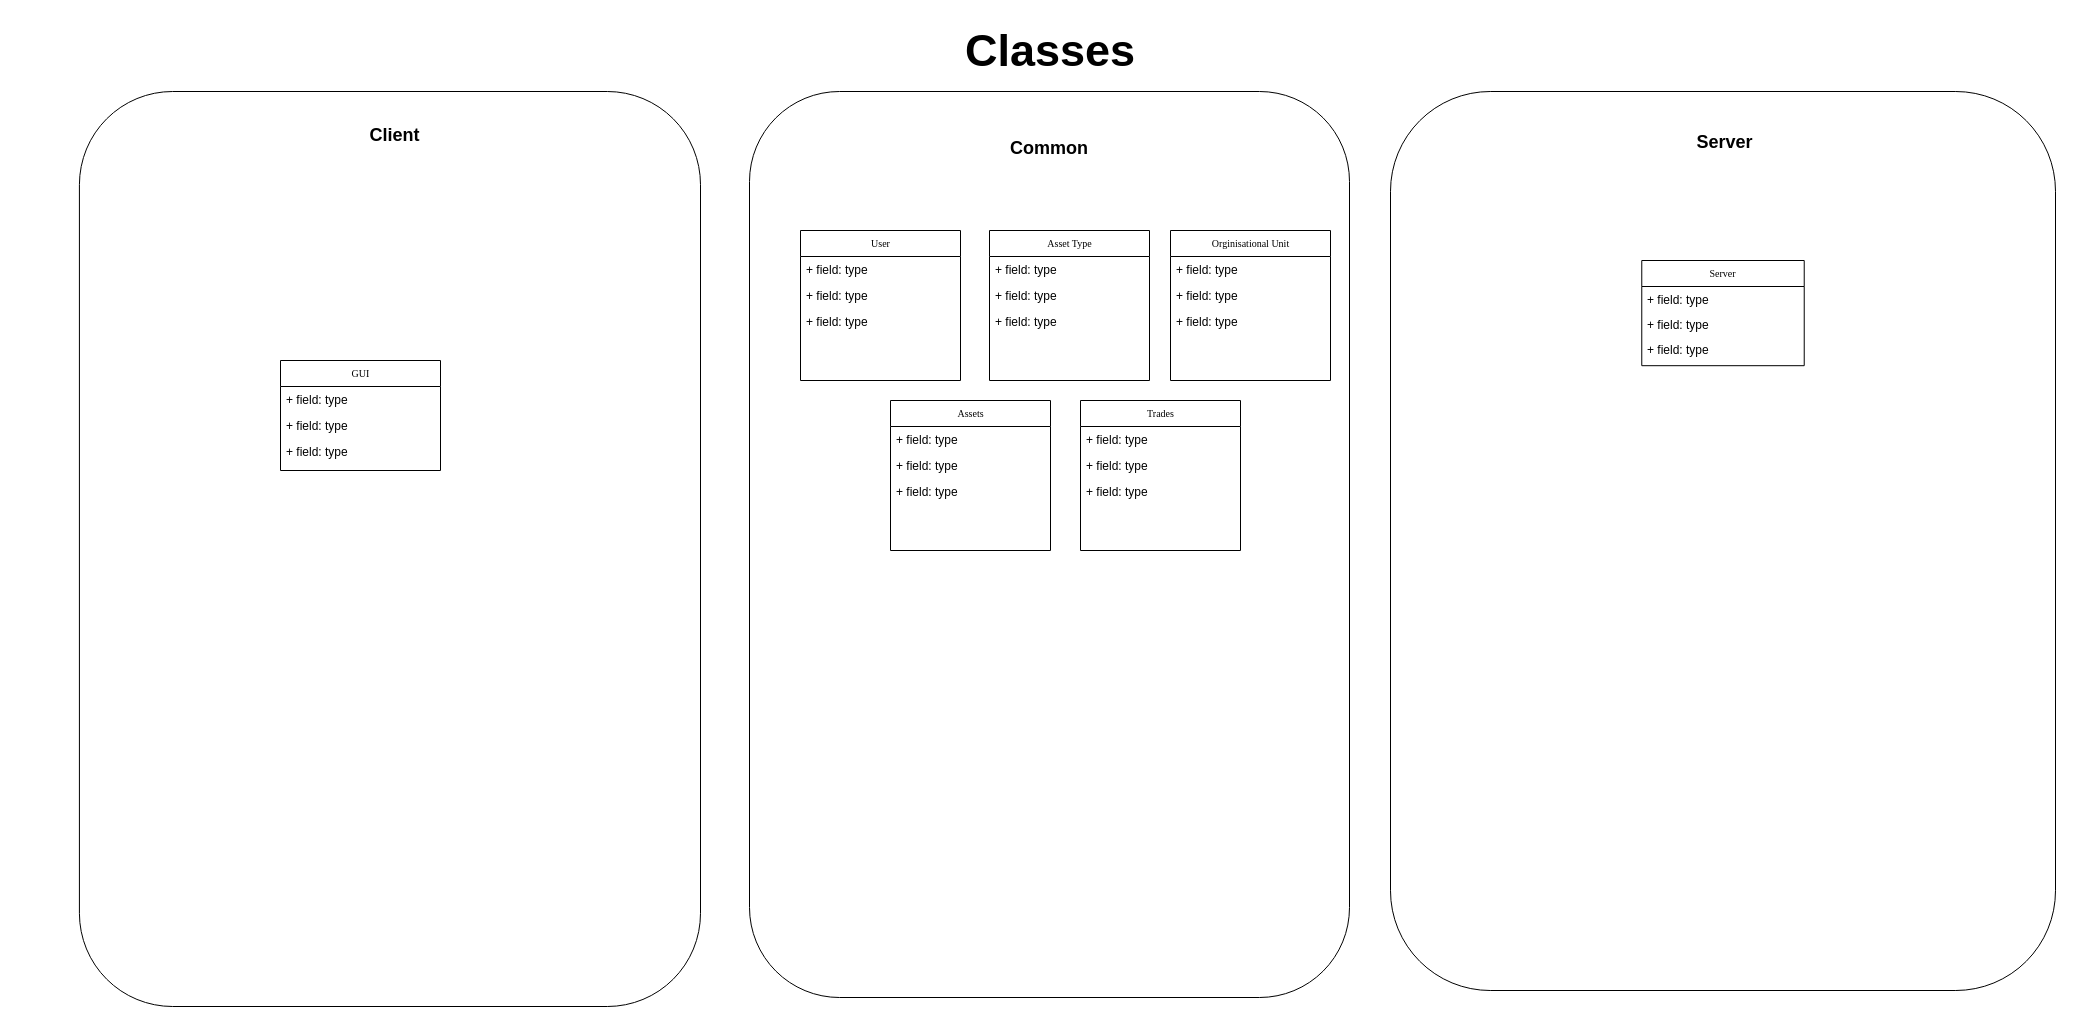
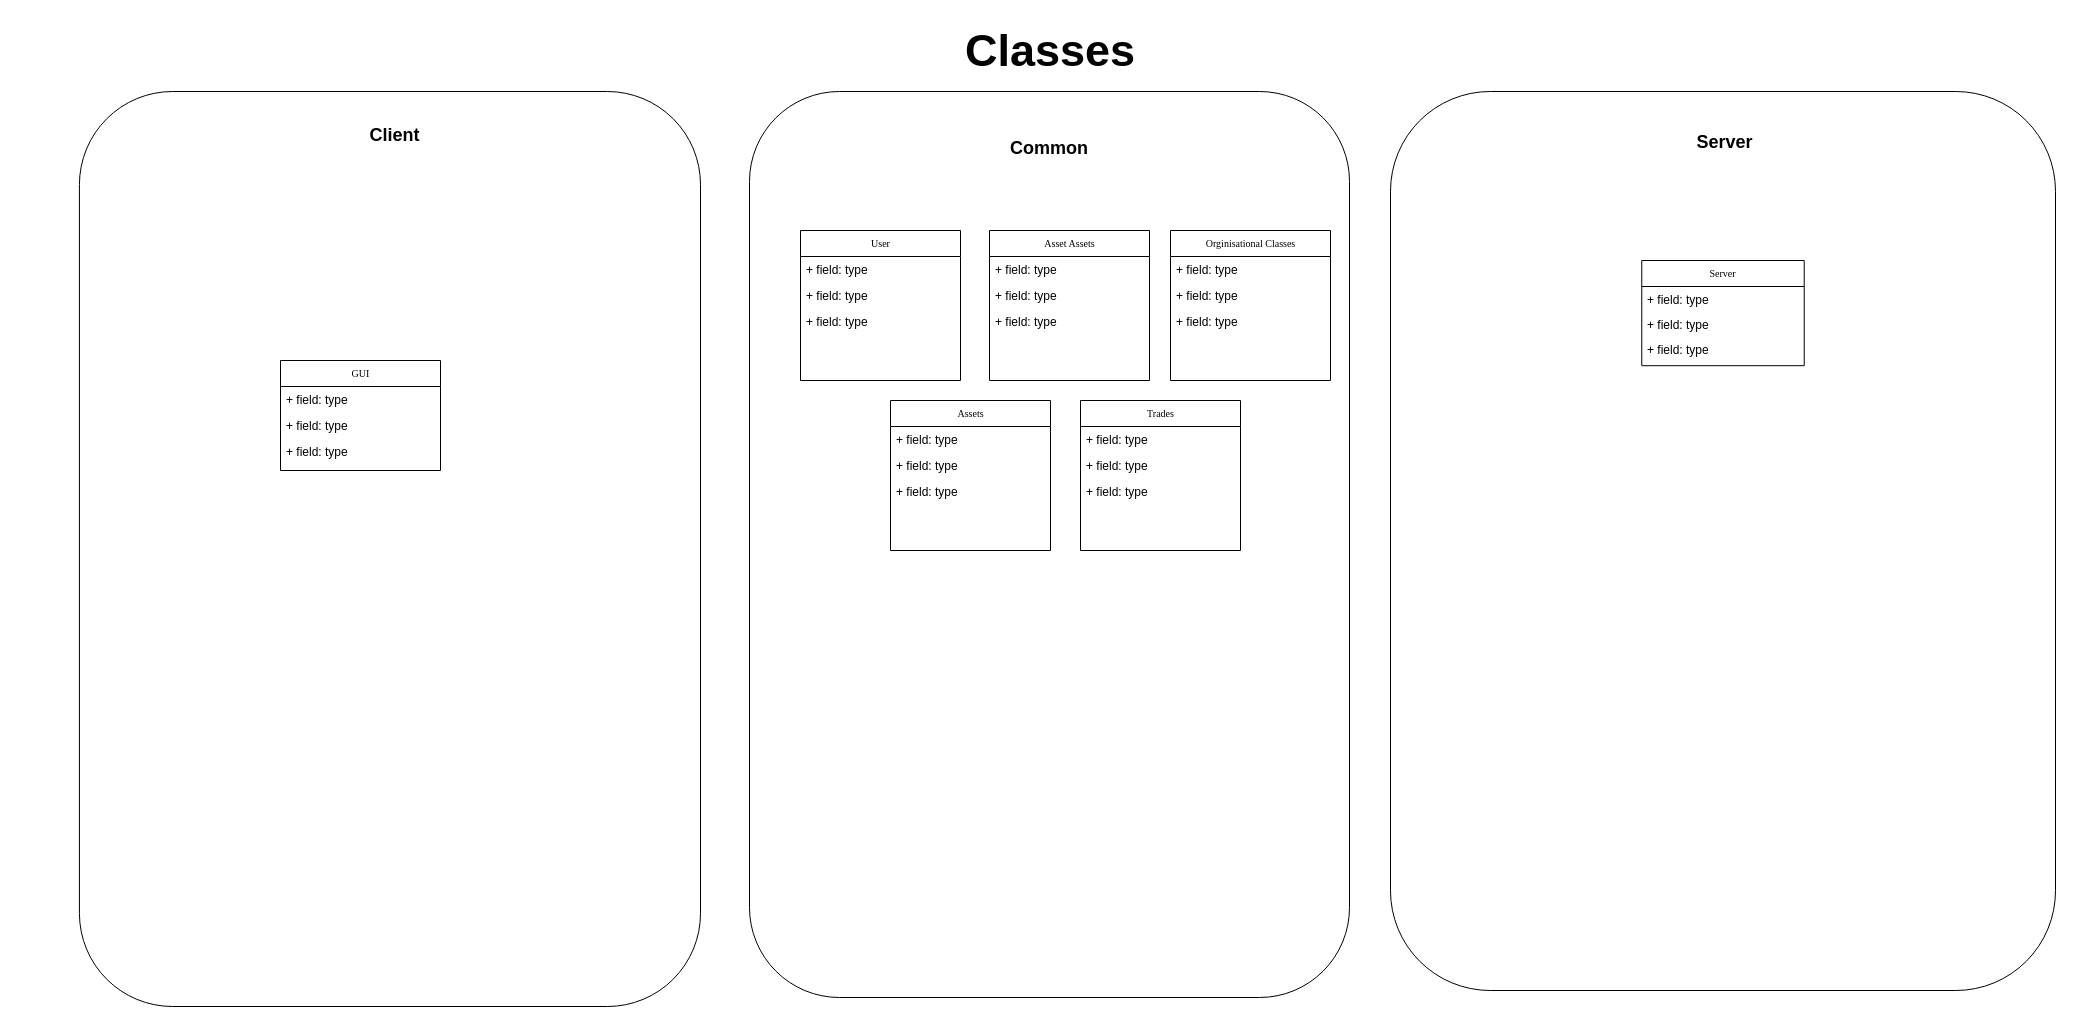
node "Asset Type": label "Asset Type" -> "Asset Assets"
node "Orginisational Unit": label "Orginisational Unit" -> "Orginisational Classes"
